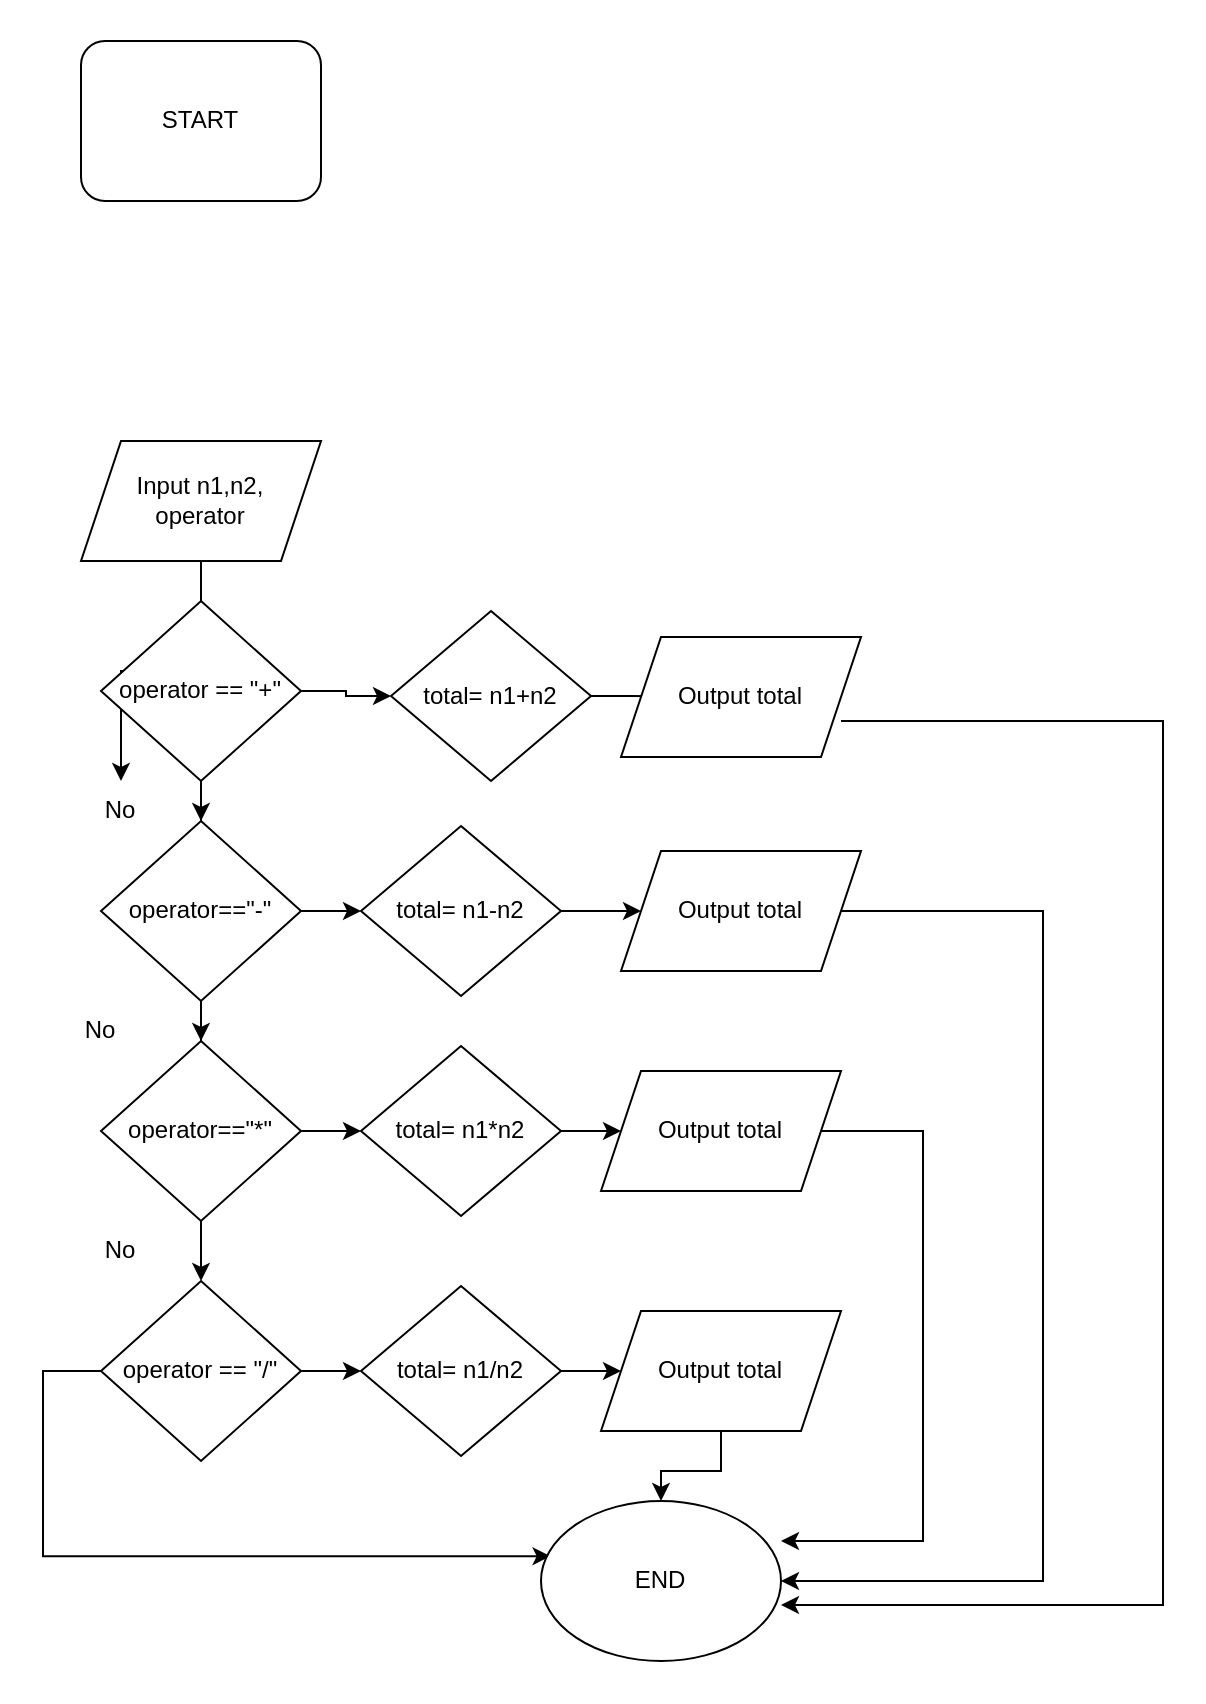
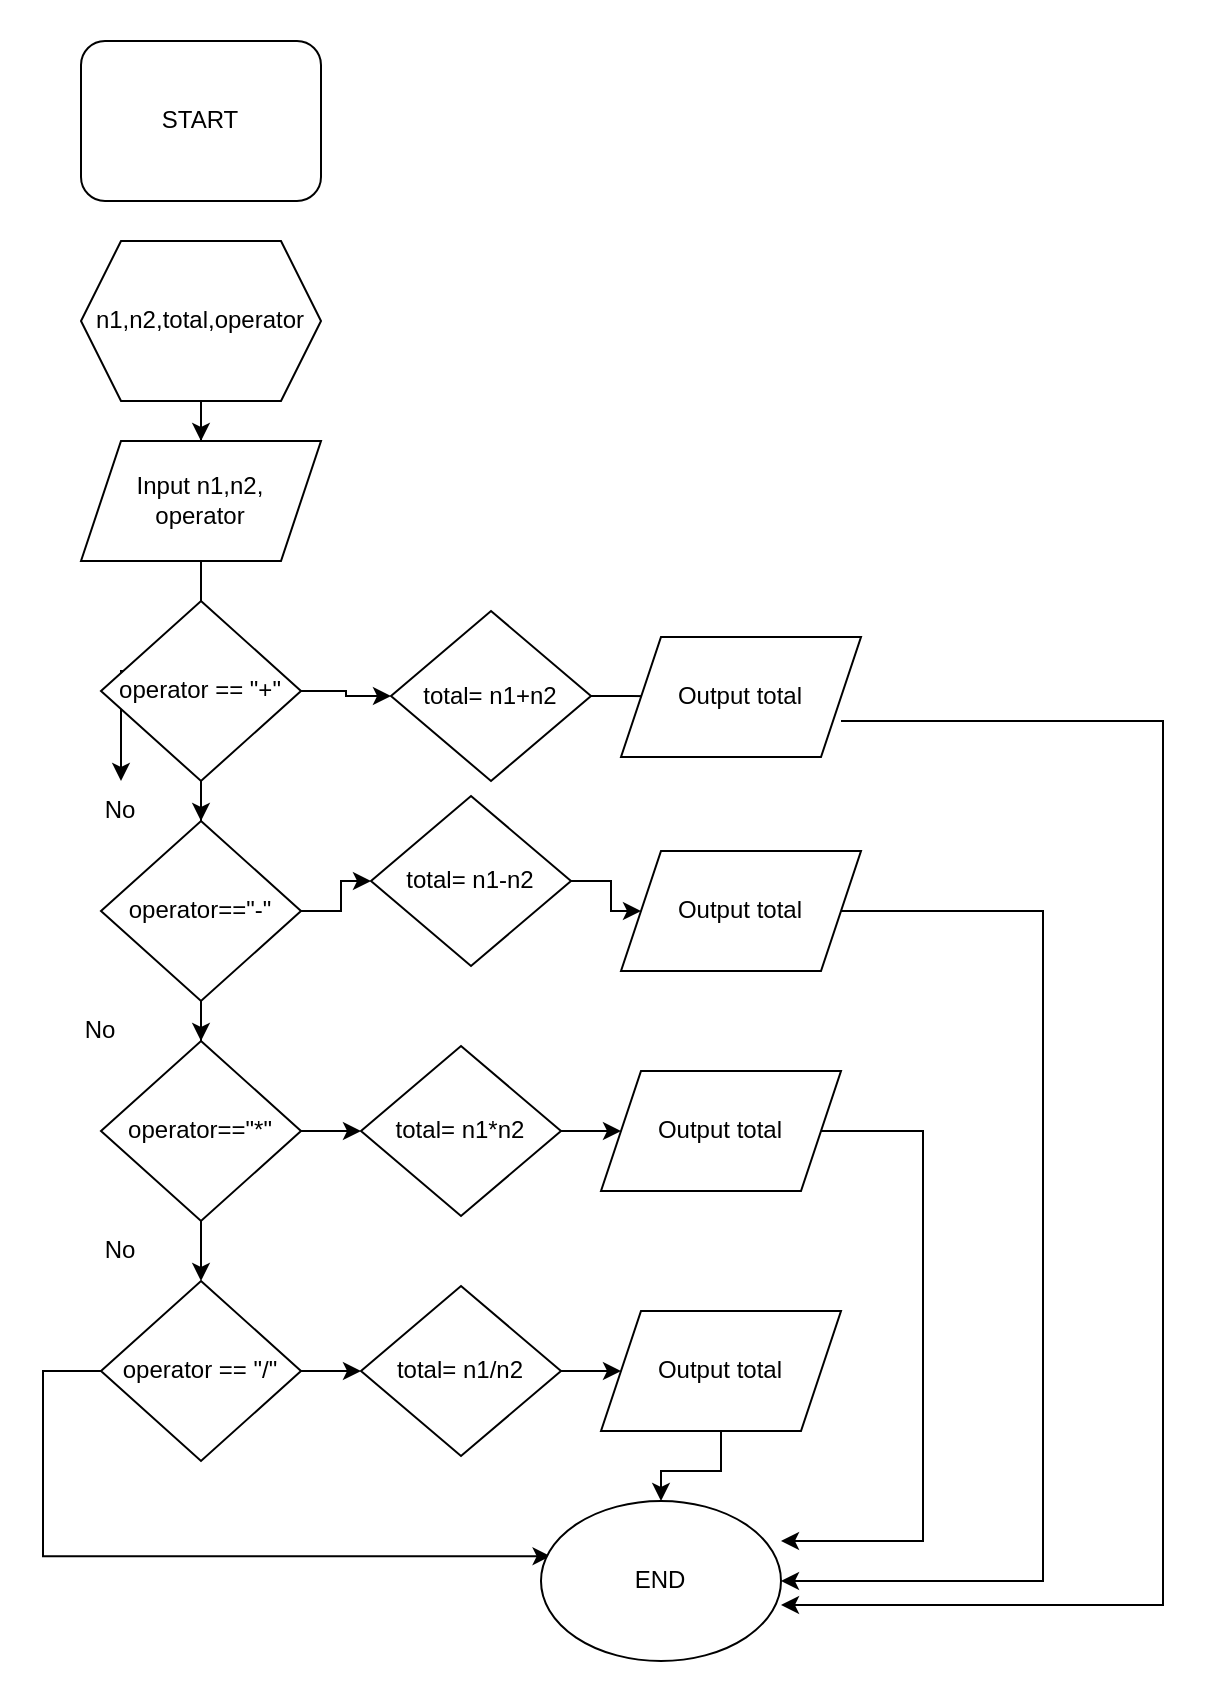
node "n1,n2,total,operator": added
edge "n1,n2,total,operator" -> "Input n1,n2, operator": added
node "total= n1-n2": moved (461, 911) -> (471, 881)
